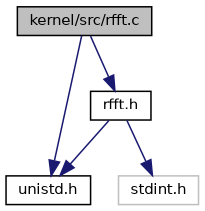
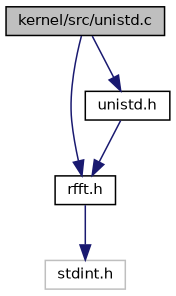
node "kernel/src/rfft.c": label "kernel/src/rfft.c" -> "kernel/src/unistd.c"
edge "rfft.h" -> "unistd.h": reversed
